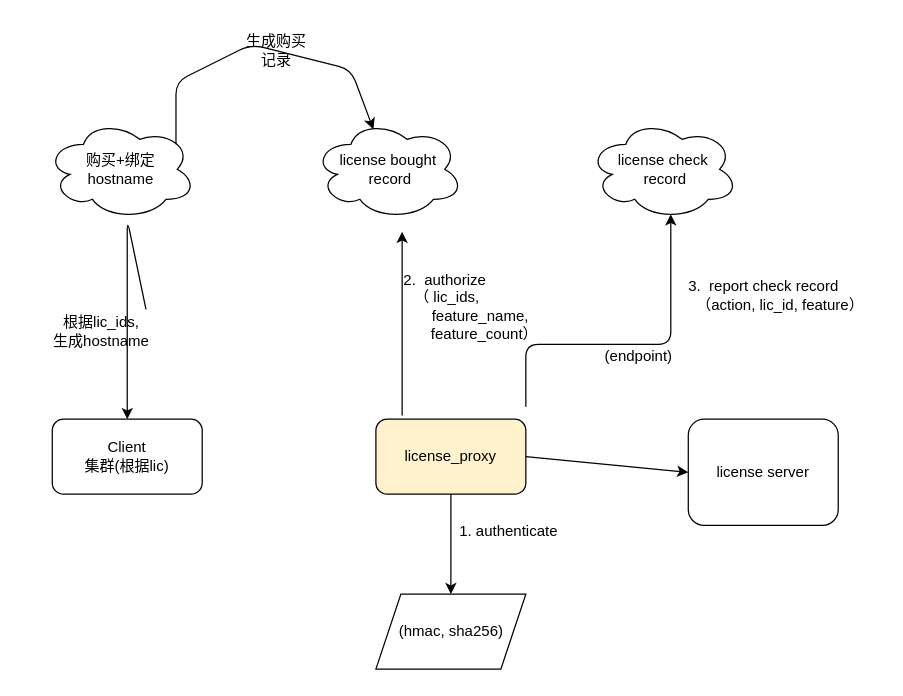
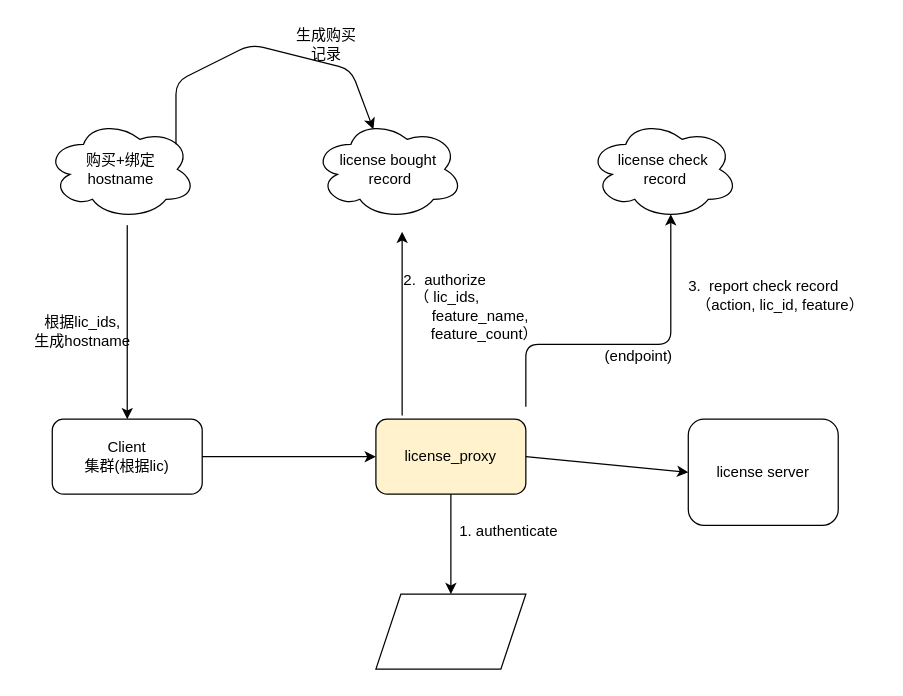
node "生成购买 记录": moved (276, 51) -> (326, 44)
node "根据lic_ids, 生成hostname": moved (101, 332) -> (82, 332)
edge "Client 集群(根据lic)" -> "license_proxy": added
node "(hmac, sha256)": removed
